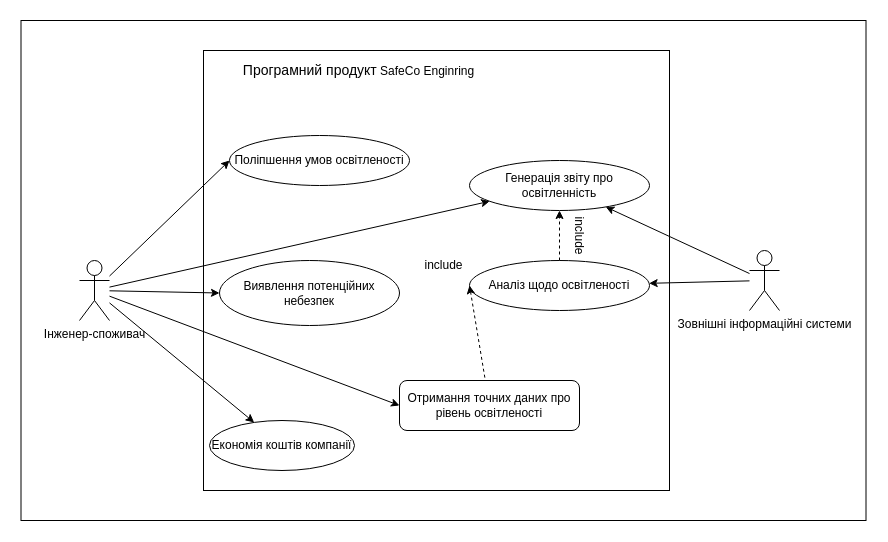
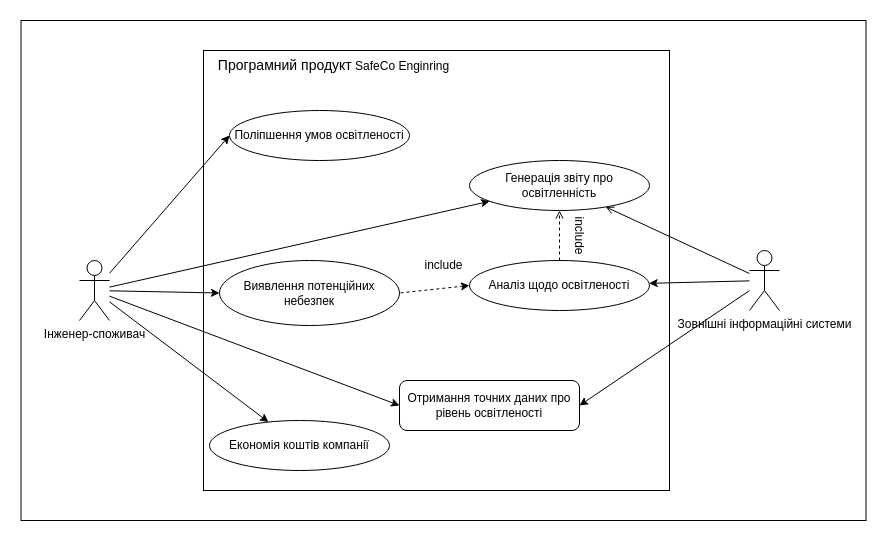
node "Програмний продукт SafeCo Enginring": moved (359, 71) -> (334, 66)
node "Поліпшення умов освітленості": moved (320, 161) -> (320, 136)
edge "Зовнішні інформаційні системи" -> "Генерація звіту про освітленність": arrowhead classic -> open
edge "Аналіз щодо освітленості" -> "Генерація звіту про освітленність": arrowhead classic -> open
edge "Отримання точних даних про рівень освітленості" -> "Аналіз щодо освітленості": now "Виявлення потенційних небезпек" -> "Аналіз щодо освітленості"
edge "Зовнішні інформаційні системи" -> "Отримання точних даних про рівень освітленості": added
node "Економія коштів компанії": size 145x50 -> 180x50
